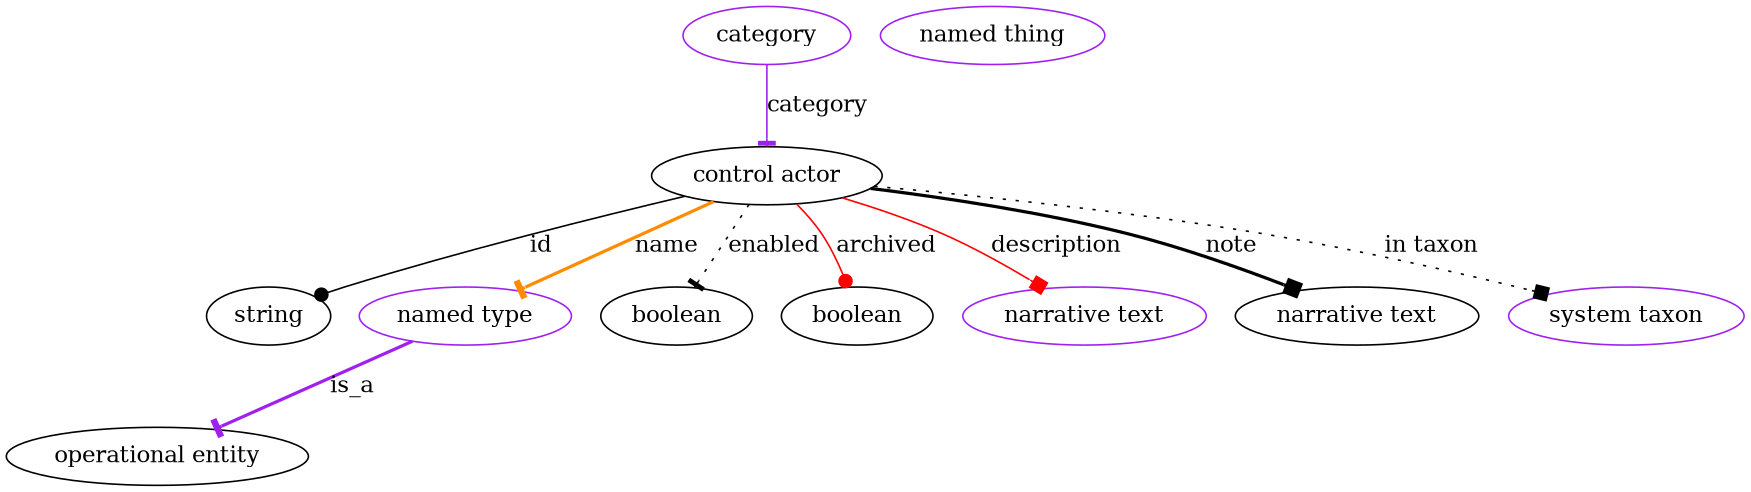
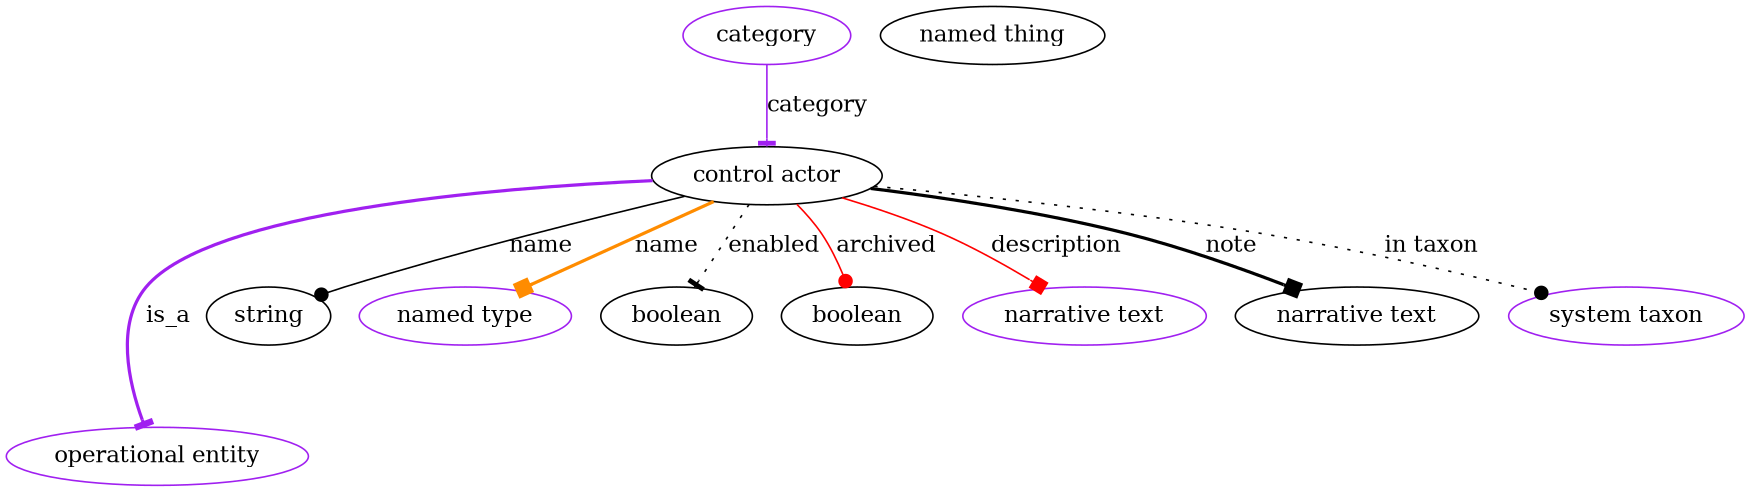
node "named thing": color purple -> black
edge "control actor" -> "system taxon": arrowhead box -> dot
edge "control actor" -> "named type": arrowhead tee -> box
edge "control actor" -> "string": label "id" -> "name"
edge "named type" -> "operational entity": now "control actor" -> "operational entity"
node "operational entity": color black -> purple
